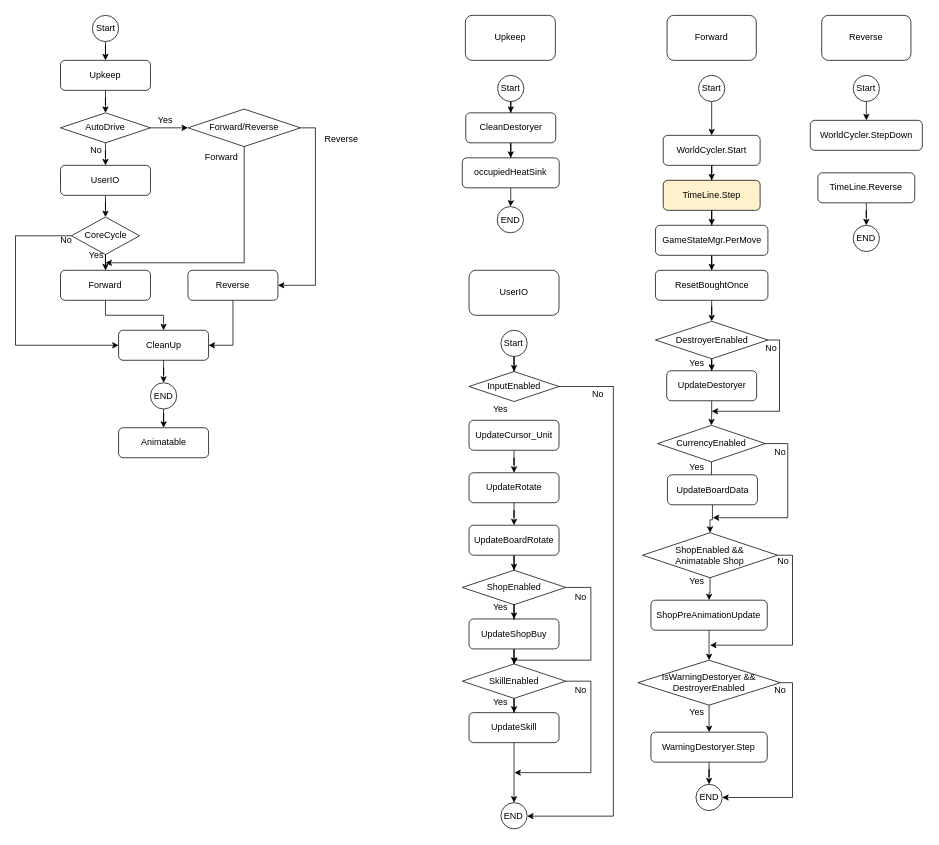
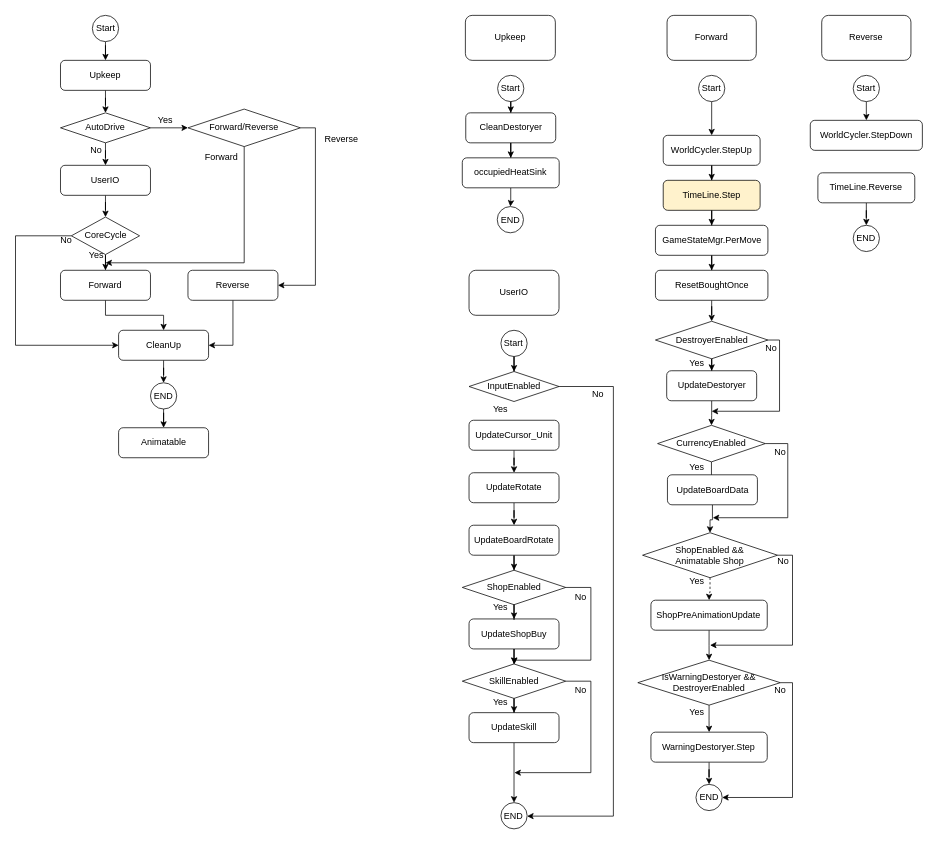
node "WorldCycler.Start": label "WorldCycler.Start" -> "WorldCycler.StepUp"
edge "ShopEnabled && Animatable Shop" -> "ShopPreAnimationUpdate": style solid -> dashed
